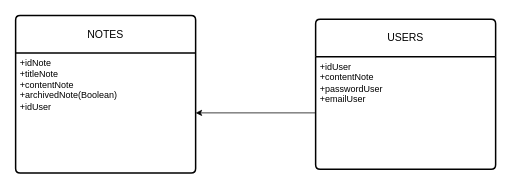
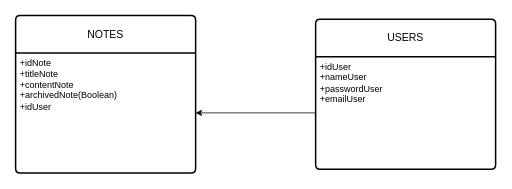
node "+idUser +contentNote +passwordUser +emailUser": label "+idUser +contentNote +passwordUser +emailUser" -> "+idUser +nameUser +passwordUser +emailUser"
